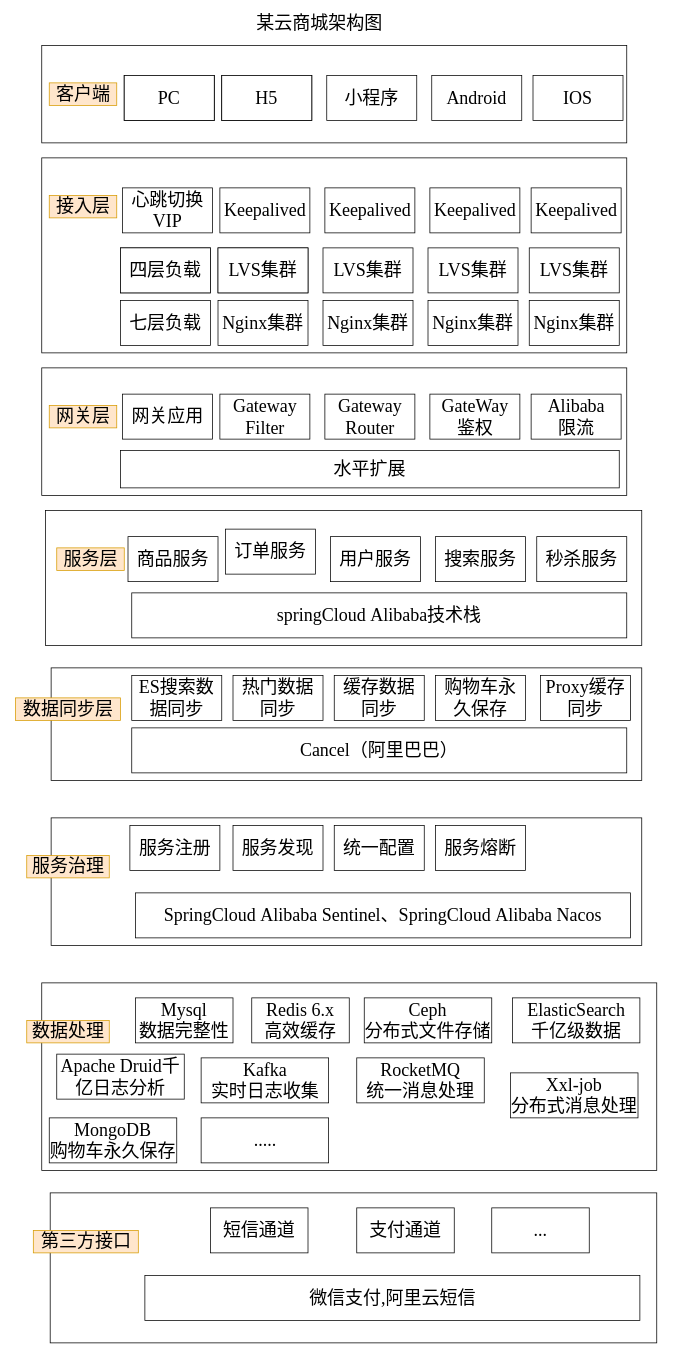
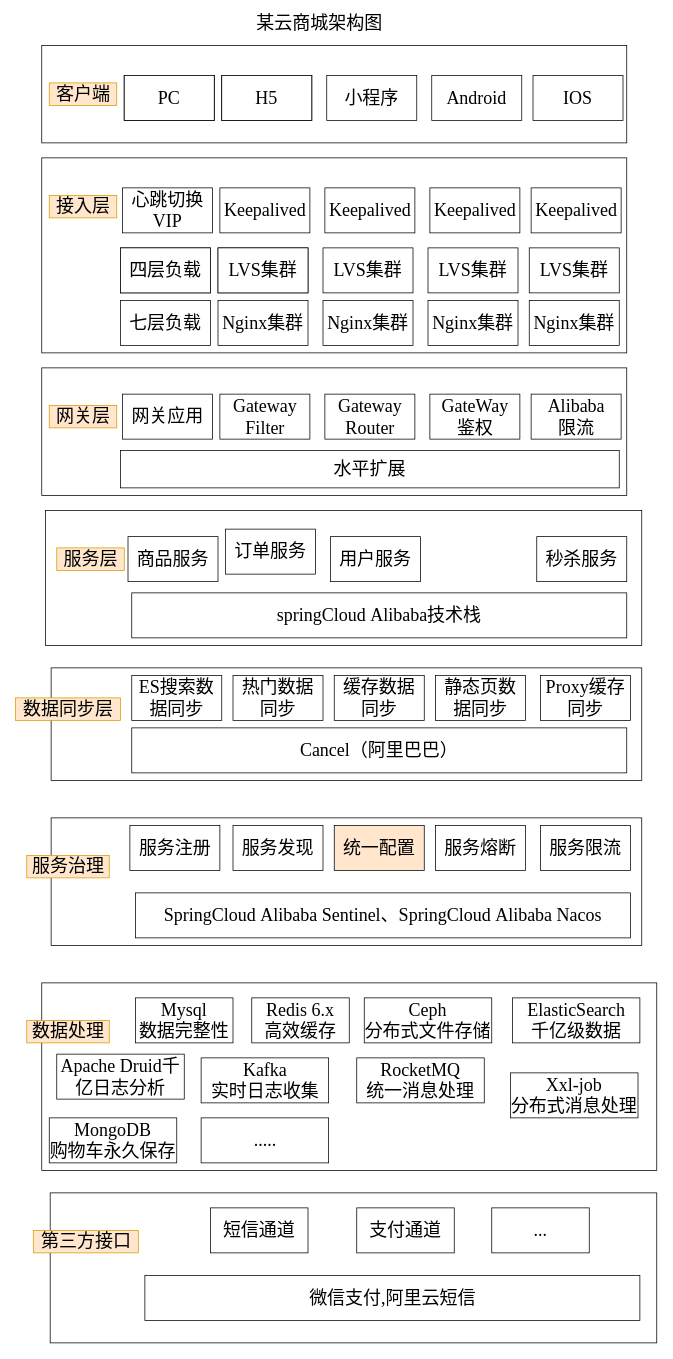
node "搜索服务": removed
node "购物车永久保存": label "购物车永久保存" -> "静态页数据同步"
node "统一配置": fillcolor #ffffff -> #ffe6cc
node "服务限流": added
